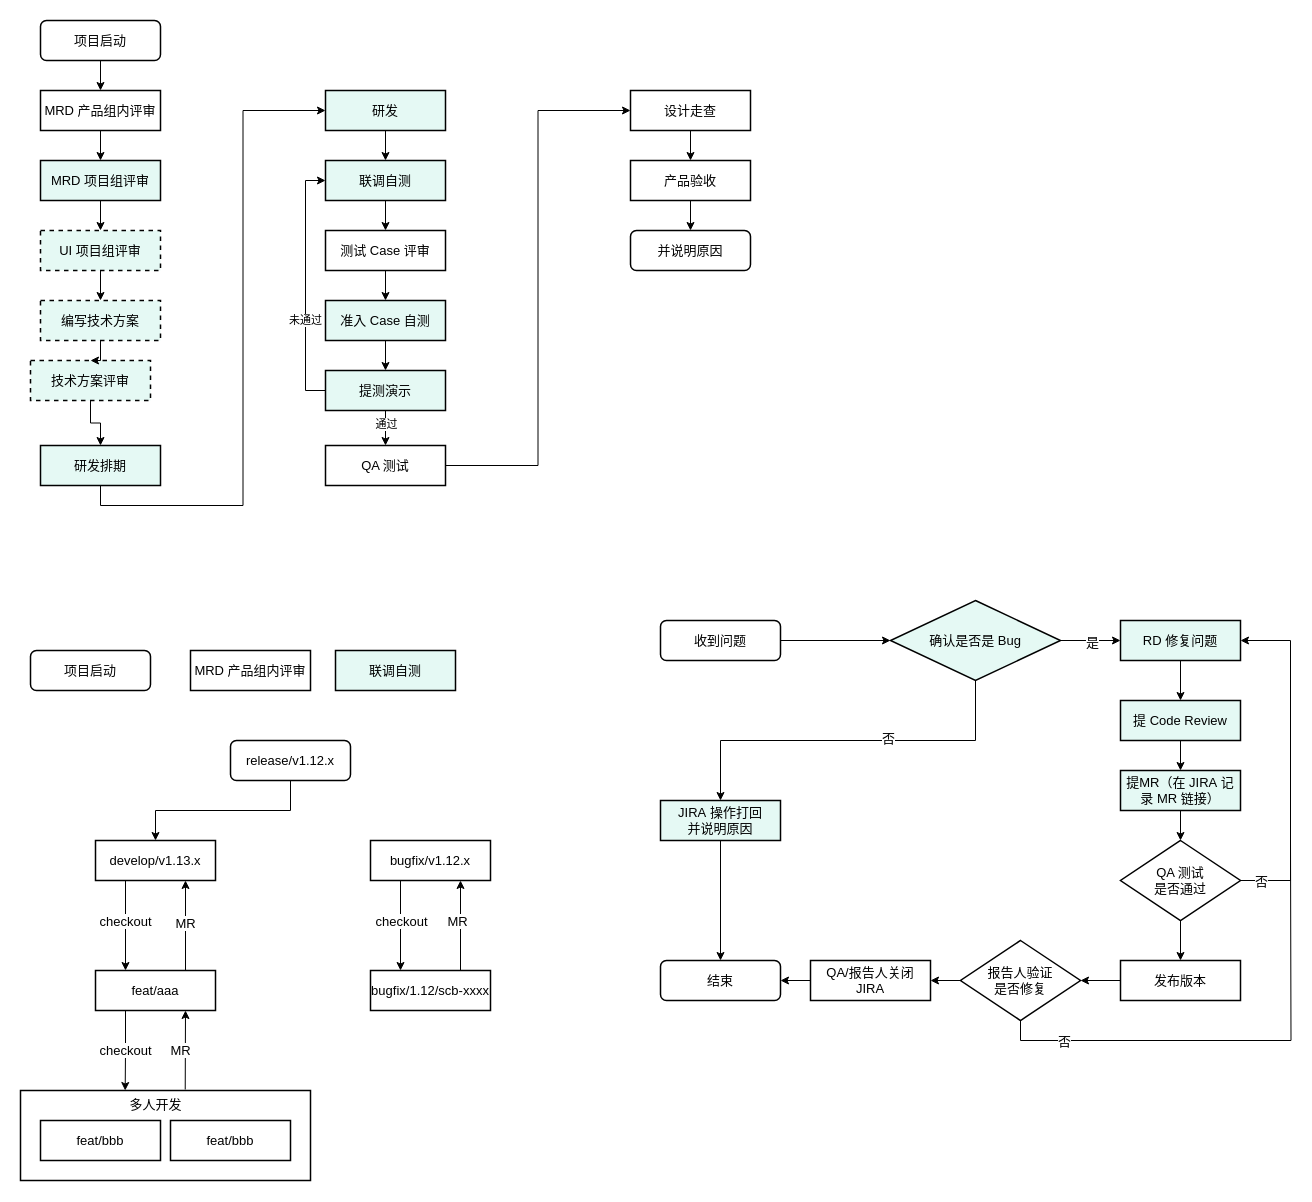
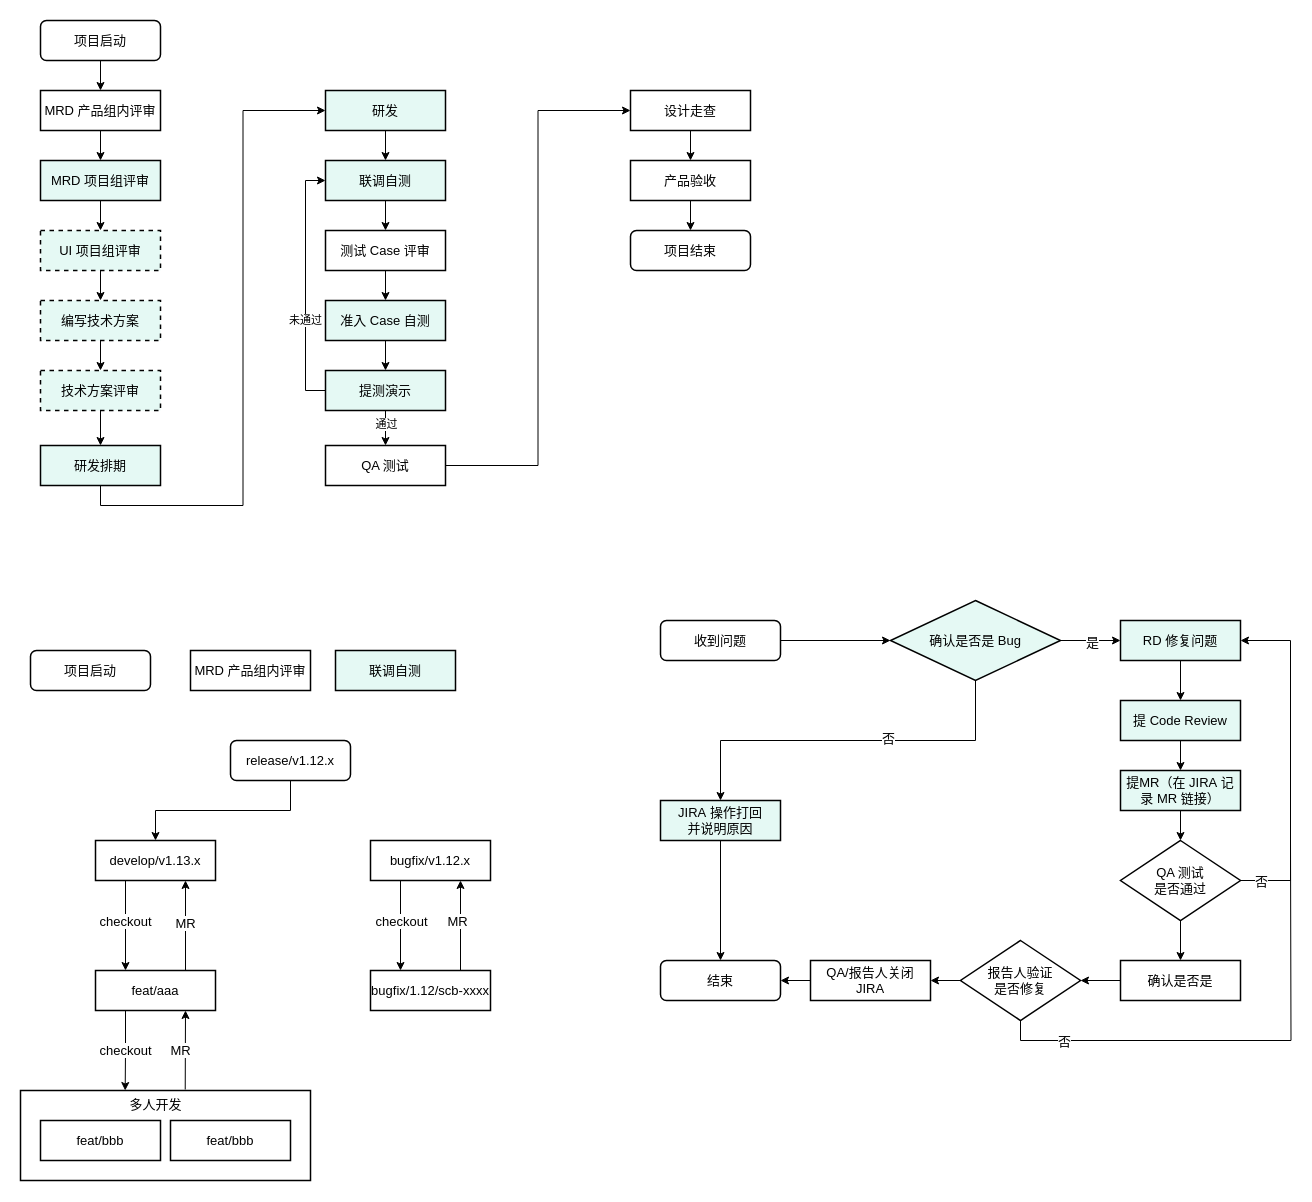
node "并说明原因": label "并说明原因" -> "项目结束"
node "技术方案评审": moved (91, 381) -> (101, 391)
node "发布版本": label "发布版本" -> "确认是否是"
